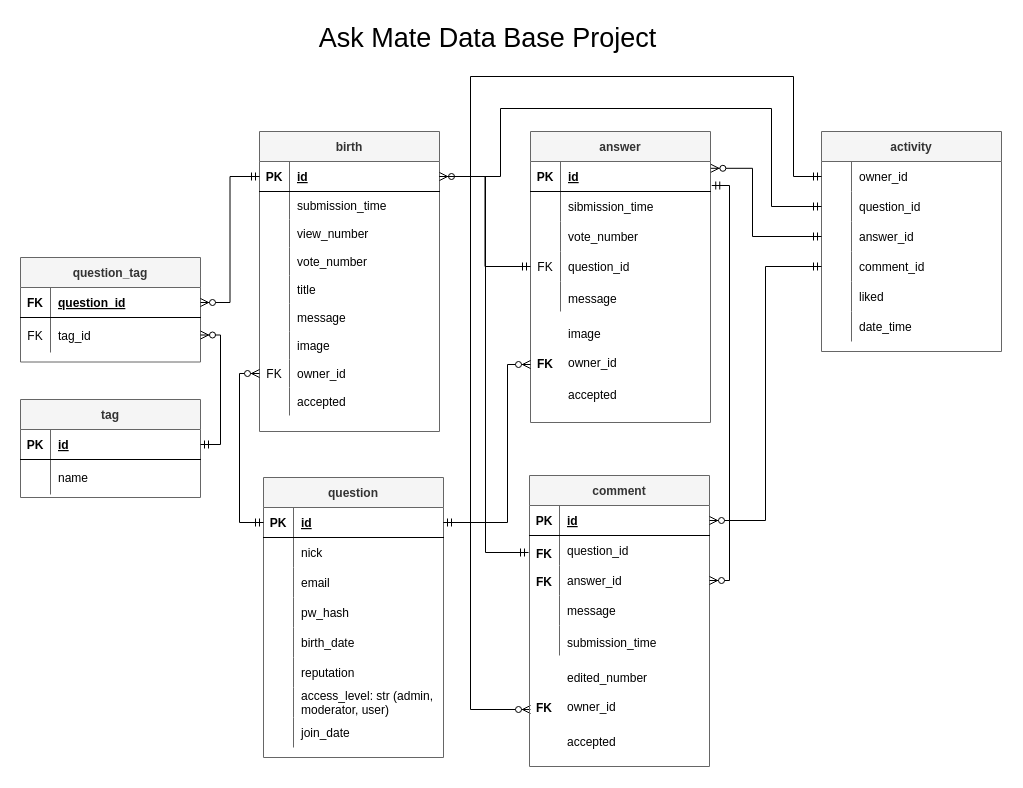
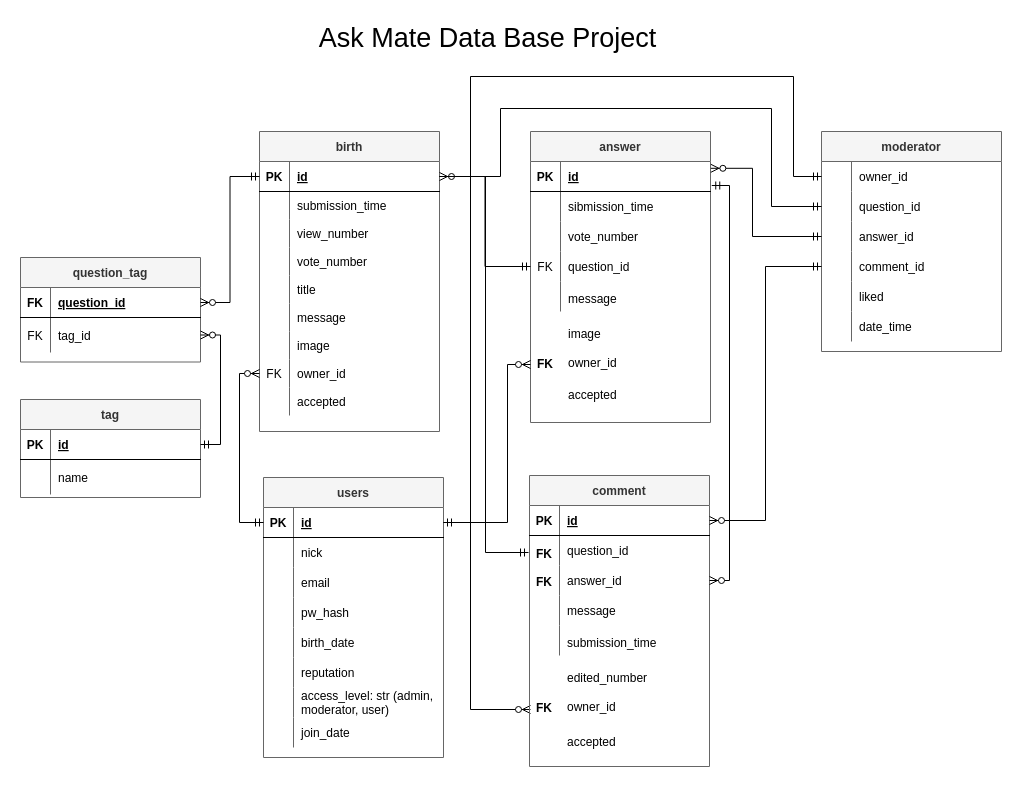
node "activity": label "activity" -> "moderator"
node "question": label "question" -> "users"
